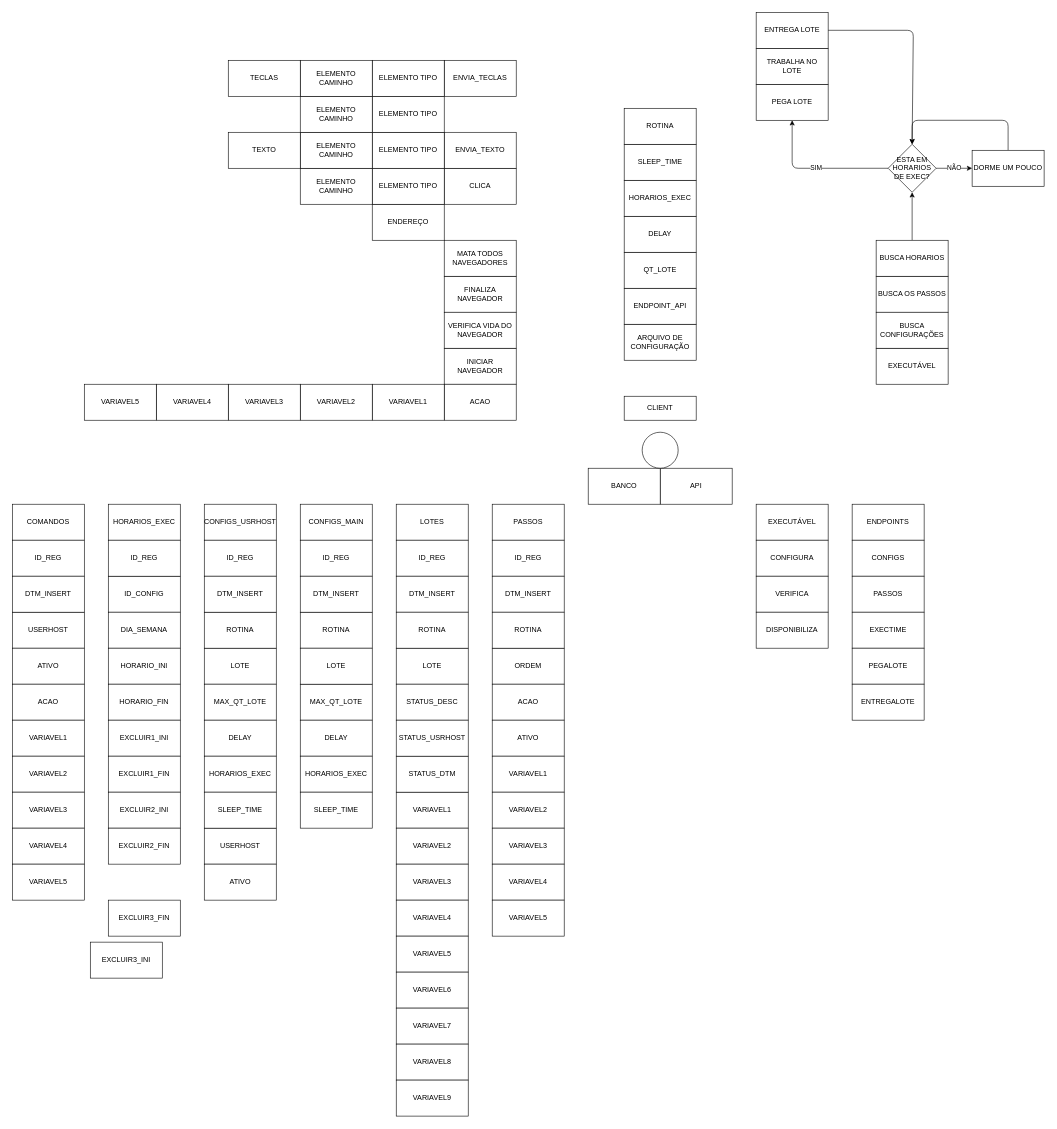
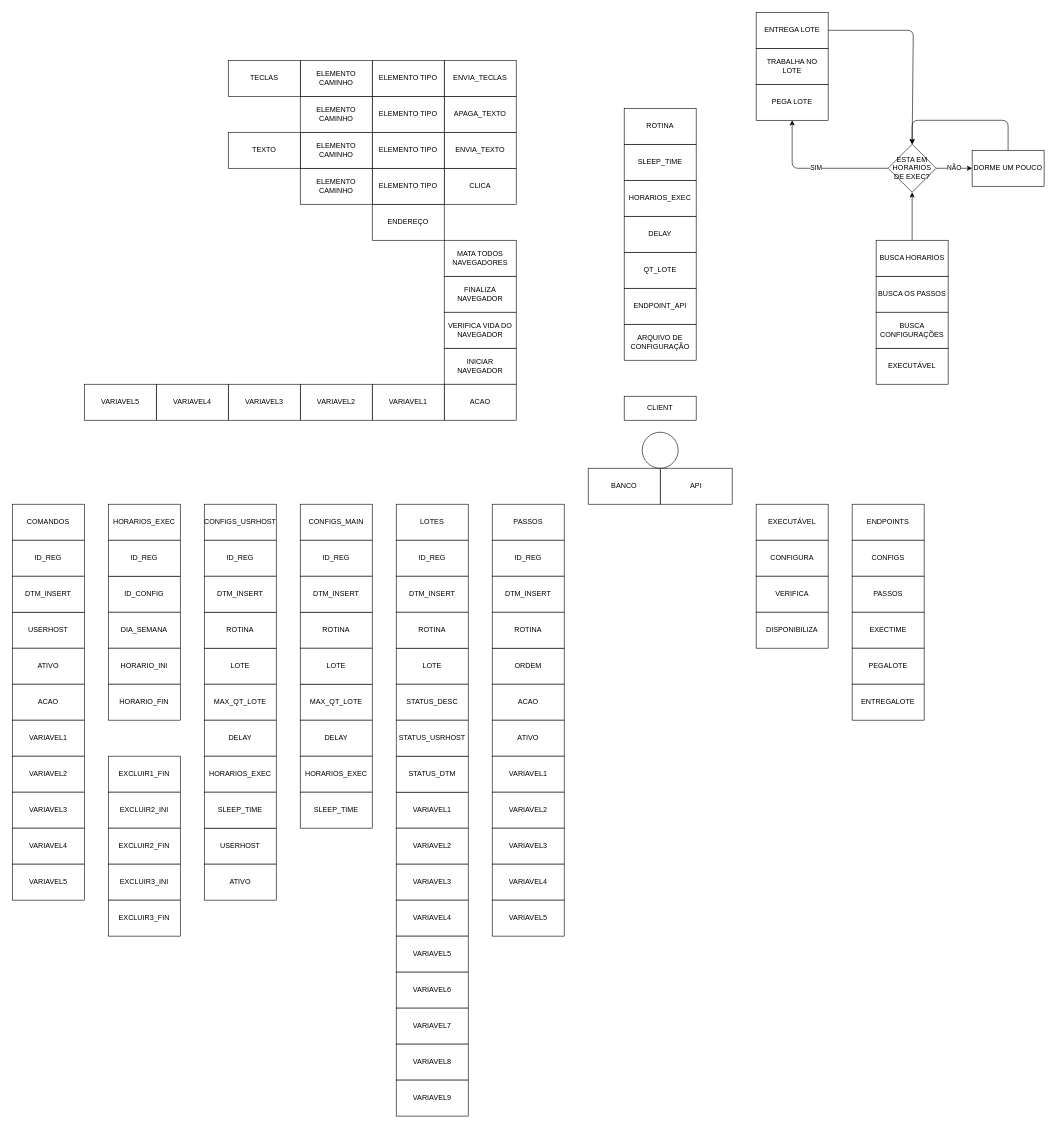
node "APAGA_TEXTO": added
node "EXCLUIR1_INI": removed
node "EXCLUIR3_INI": moved (126, 960) -> (144, 882)
